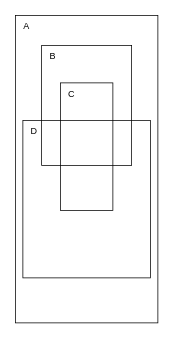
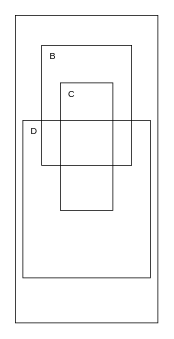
node "A": removed
